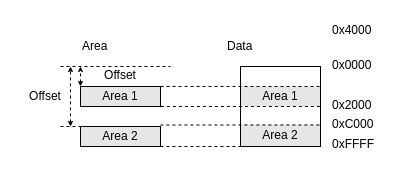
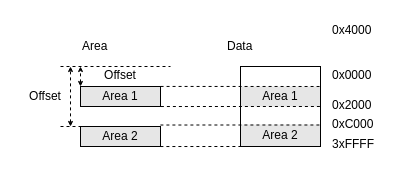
node "0x0000": moved (361, 66) -> (361, 76)
node "0xFFFF": label "0xFFFF" -> "3xFFFF"
